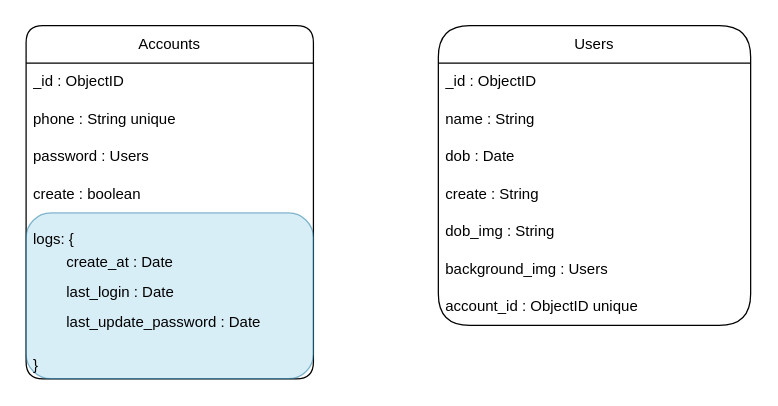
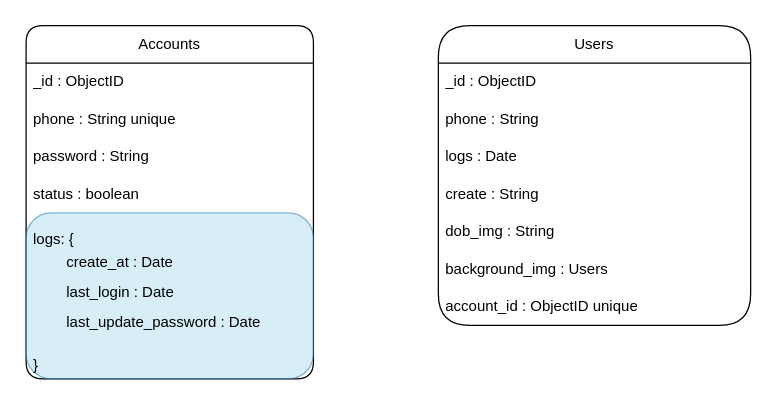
node "name : String": label "name : String" -> "phone : String"
node "password : Users": label "password : Users" -> "password : String"
node "dob : Date": label "dob : Date" -> "logs : Date"
node "create : boolean": label "create : boolean" -> "status : boolean"
